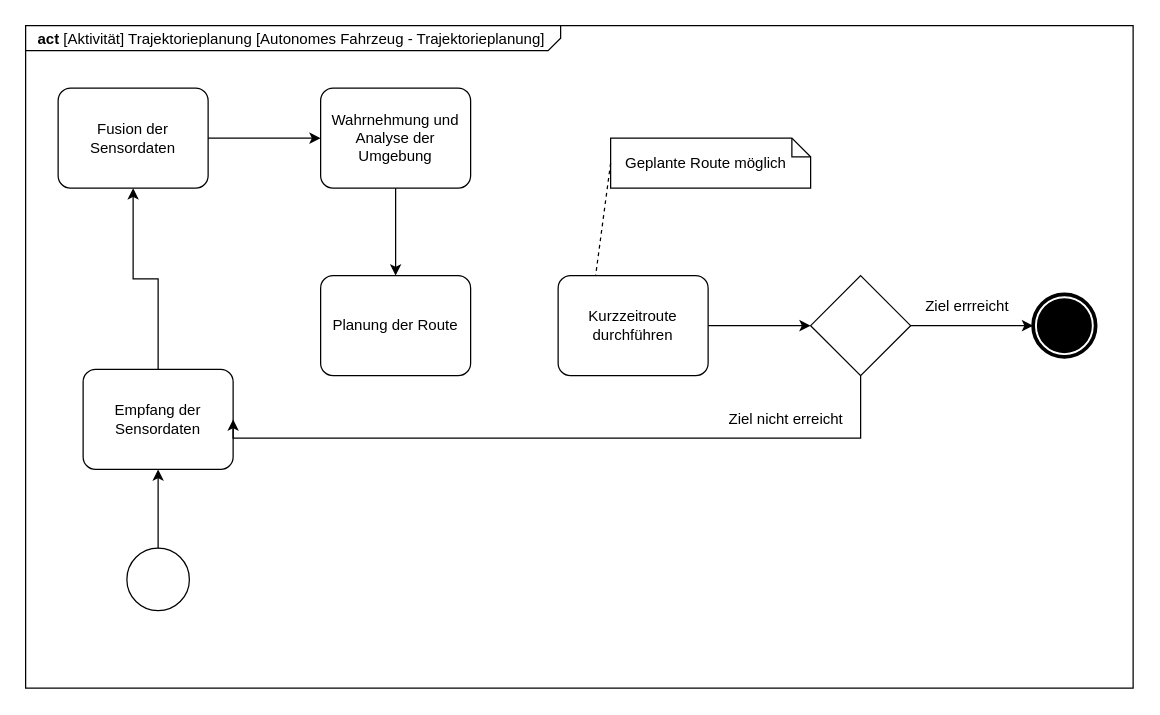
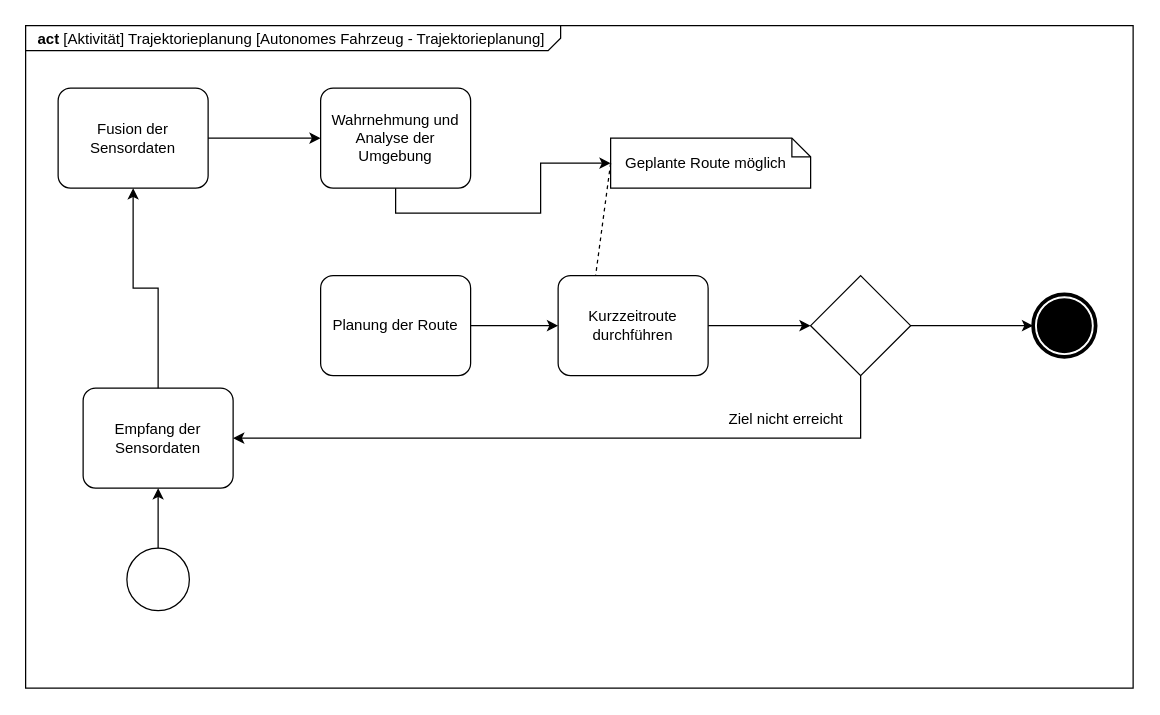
edge "Wahrnehmung und Analyse der Umgebung" -> "Planung der Route": now "Wahrnehmung und Analyse der Umgebung" -> "Geplante Route möglich"
node "Ziel errreicht": removed
edge "Planung der Route" -> "Kurzzeitroute durchführen": added
node "Empfang der Sensordaten": moved (158, 419) -> (158, 438)
